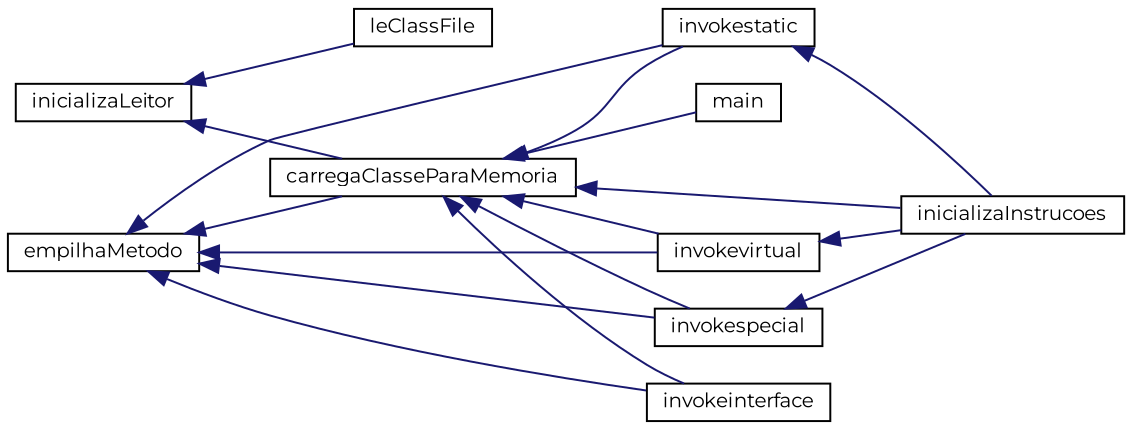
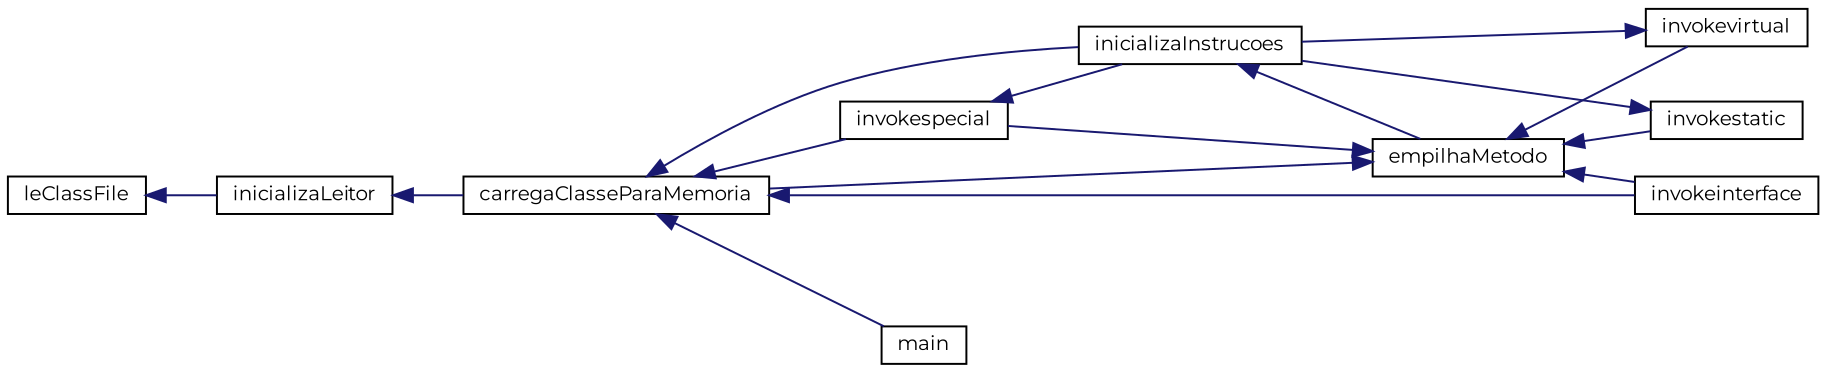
edge "leClassFile" -> "inicializaLeitor": reversed
edge "invokestatic" -> "carregaClasseParaMemoria": removed
edge "empilhaMetodo" -> "inicializaInstrucoes": added
edge "invokevirtual" -> "carregaClasseParaMemoria": removed
